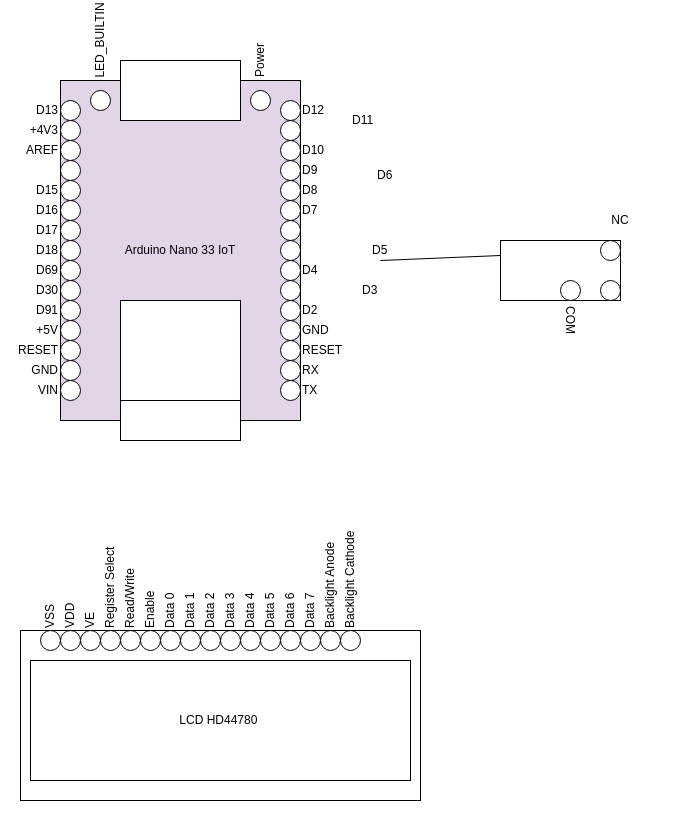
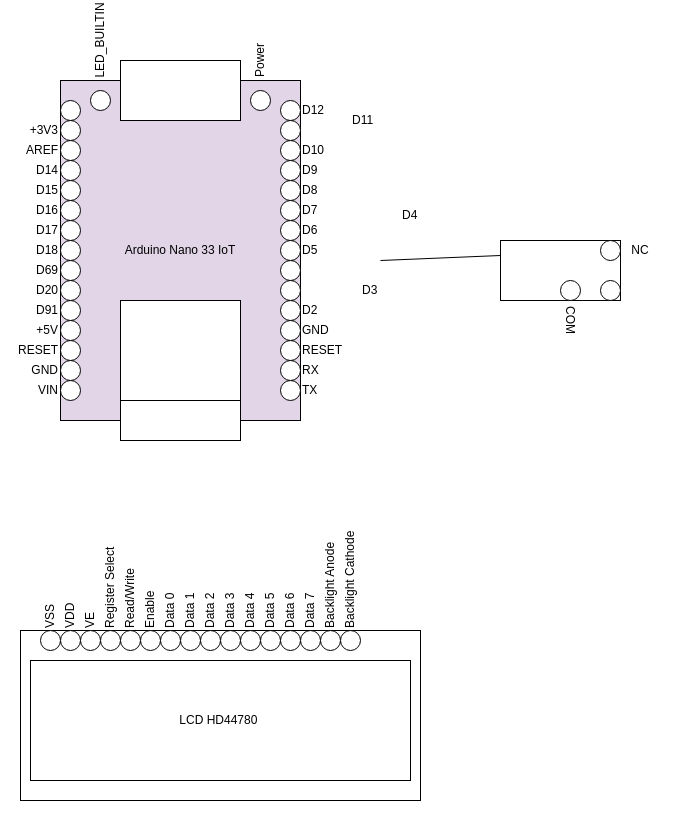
node "D13": removed
node "+4V3": label "+4V3" -> "+3V3"
node "D14": added
node "D6": moved (396, 176) -> (321, 231)
node "NC": moved (621, 221) -> (641, 251)
node "D5": moved (391, 251) -> (321, 251)
node "D4": moved (321, 271) -> (421, 216)
node "D30": label "D30" -> "D20"
